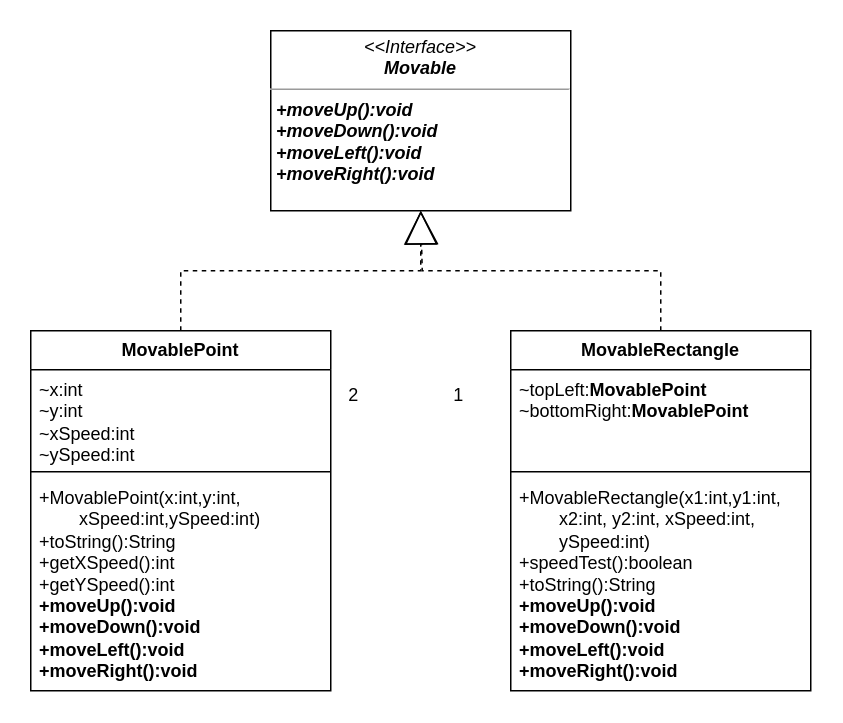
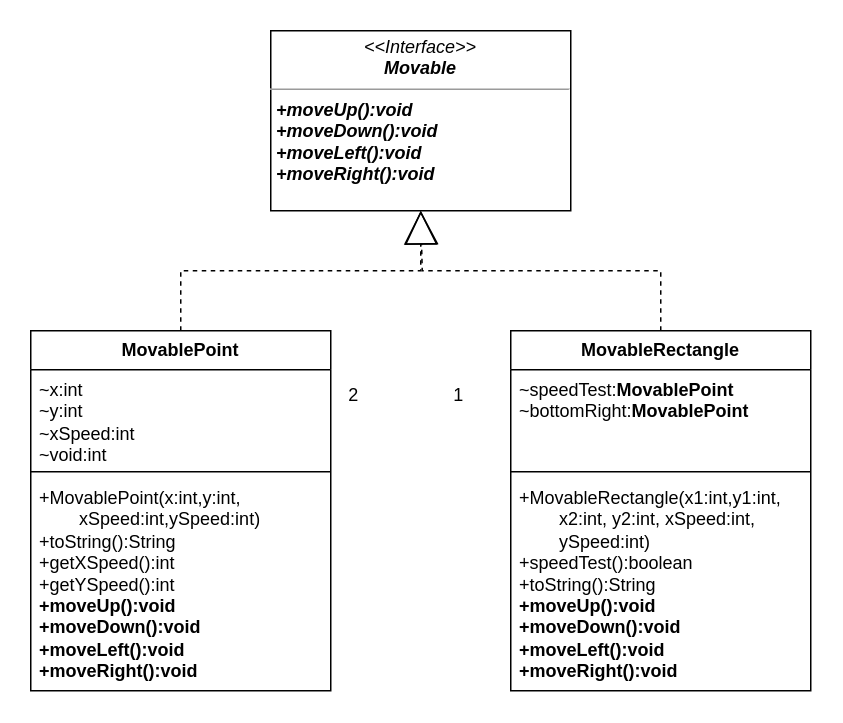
node "~topLeft:MovablePoint ~bottomRight:MovablePoint": label "~topLeft:MovablePoint ~bottomRight:MovablePoint" -> "~speedTest:MovablePoint ~bottomRight:MovablePoint"
node "~x:int ~y:int ~xSpeed:int ~ySpeed:int": label "~x:int ~y:int ~xSpeed:int ~ySpeed:int" -> "~x:int ~y:int ~xSpeed:int ~void:int"
